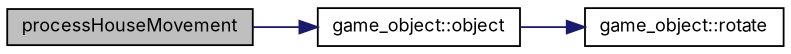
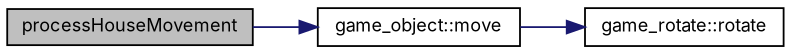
node "game_object::object": label "game_object::object" -> "game_object::move"
node "game_object::rotate": label "game_object::rotate" -> "game_rotate::rotate"
